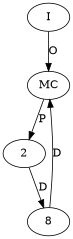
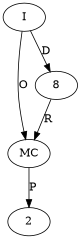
edge "8" -> "MC": label "D" -> "R"
edge "2" -> "8": now "I" -> "8"
